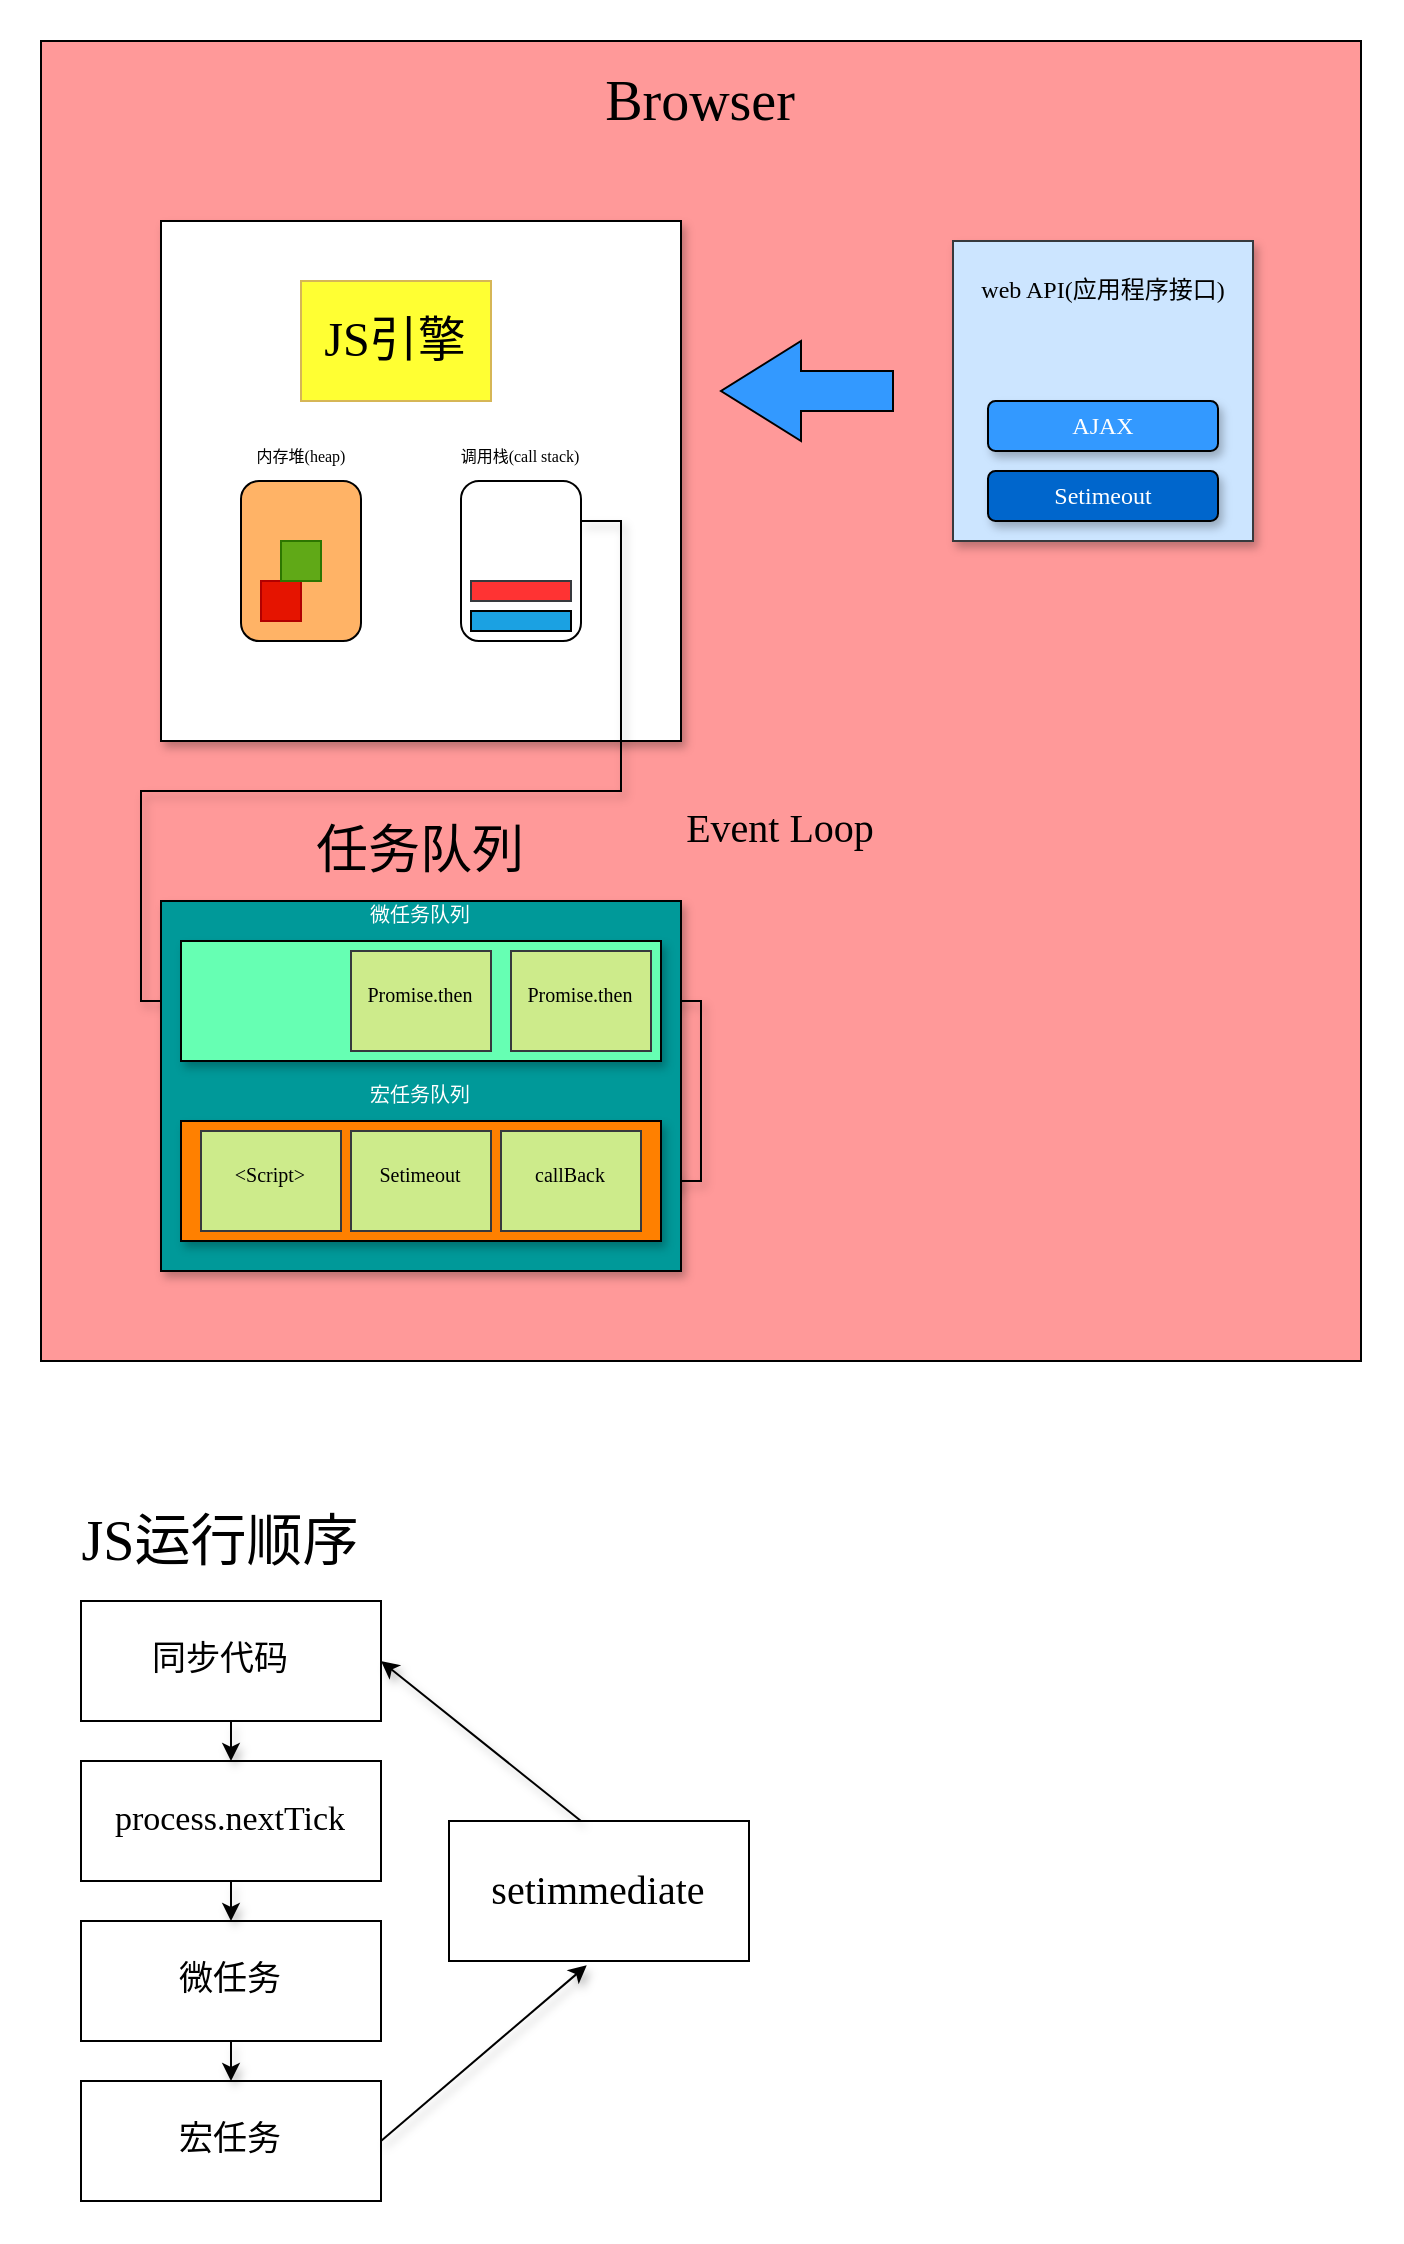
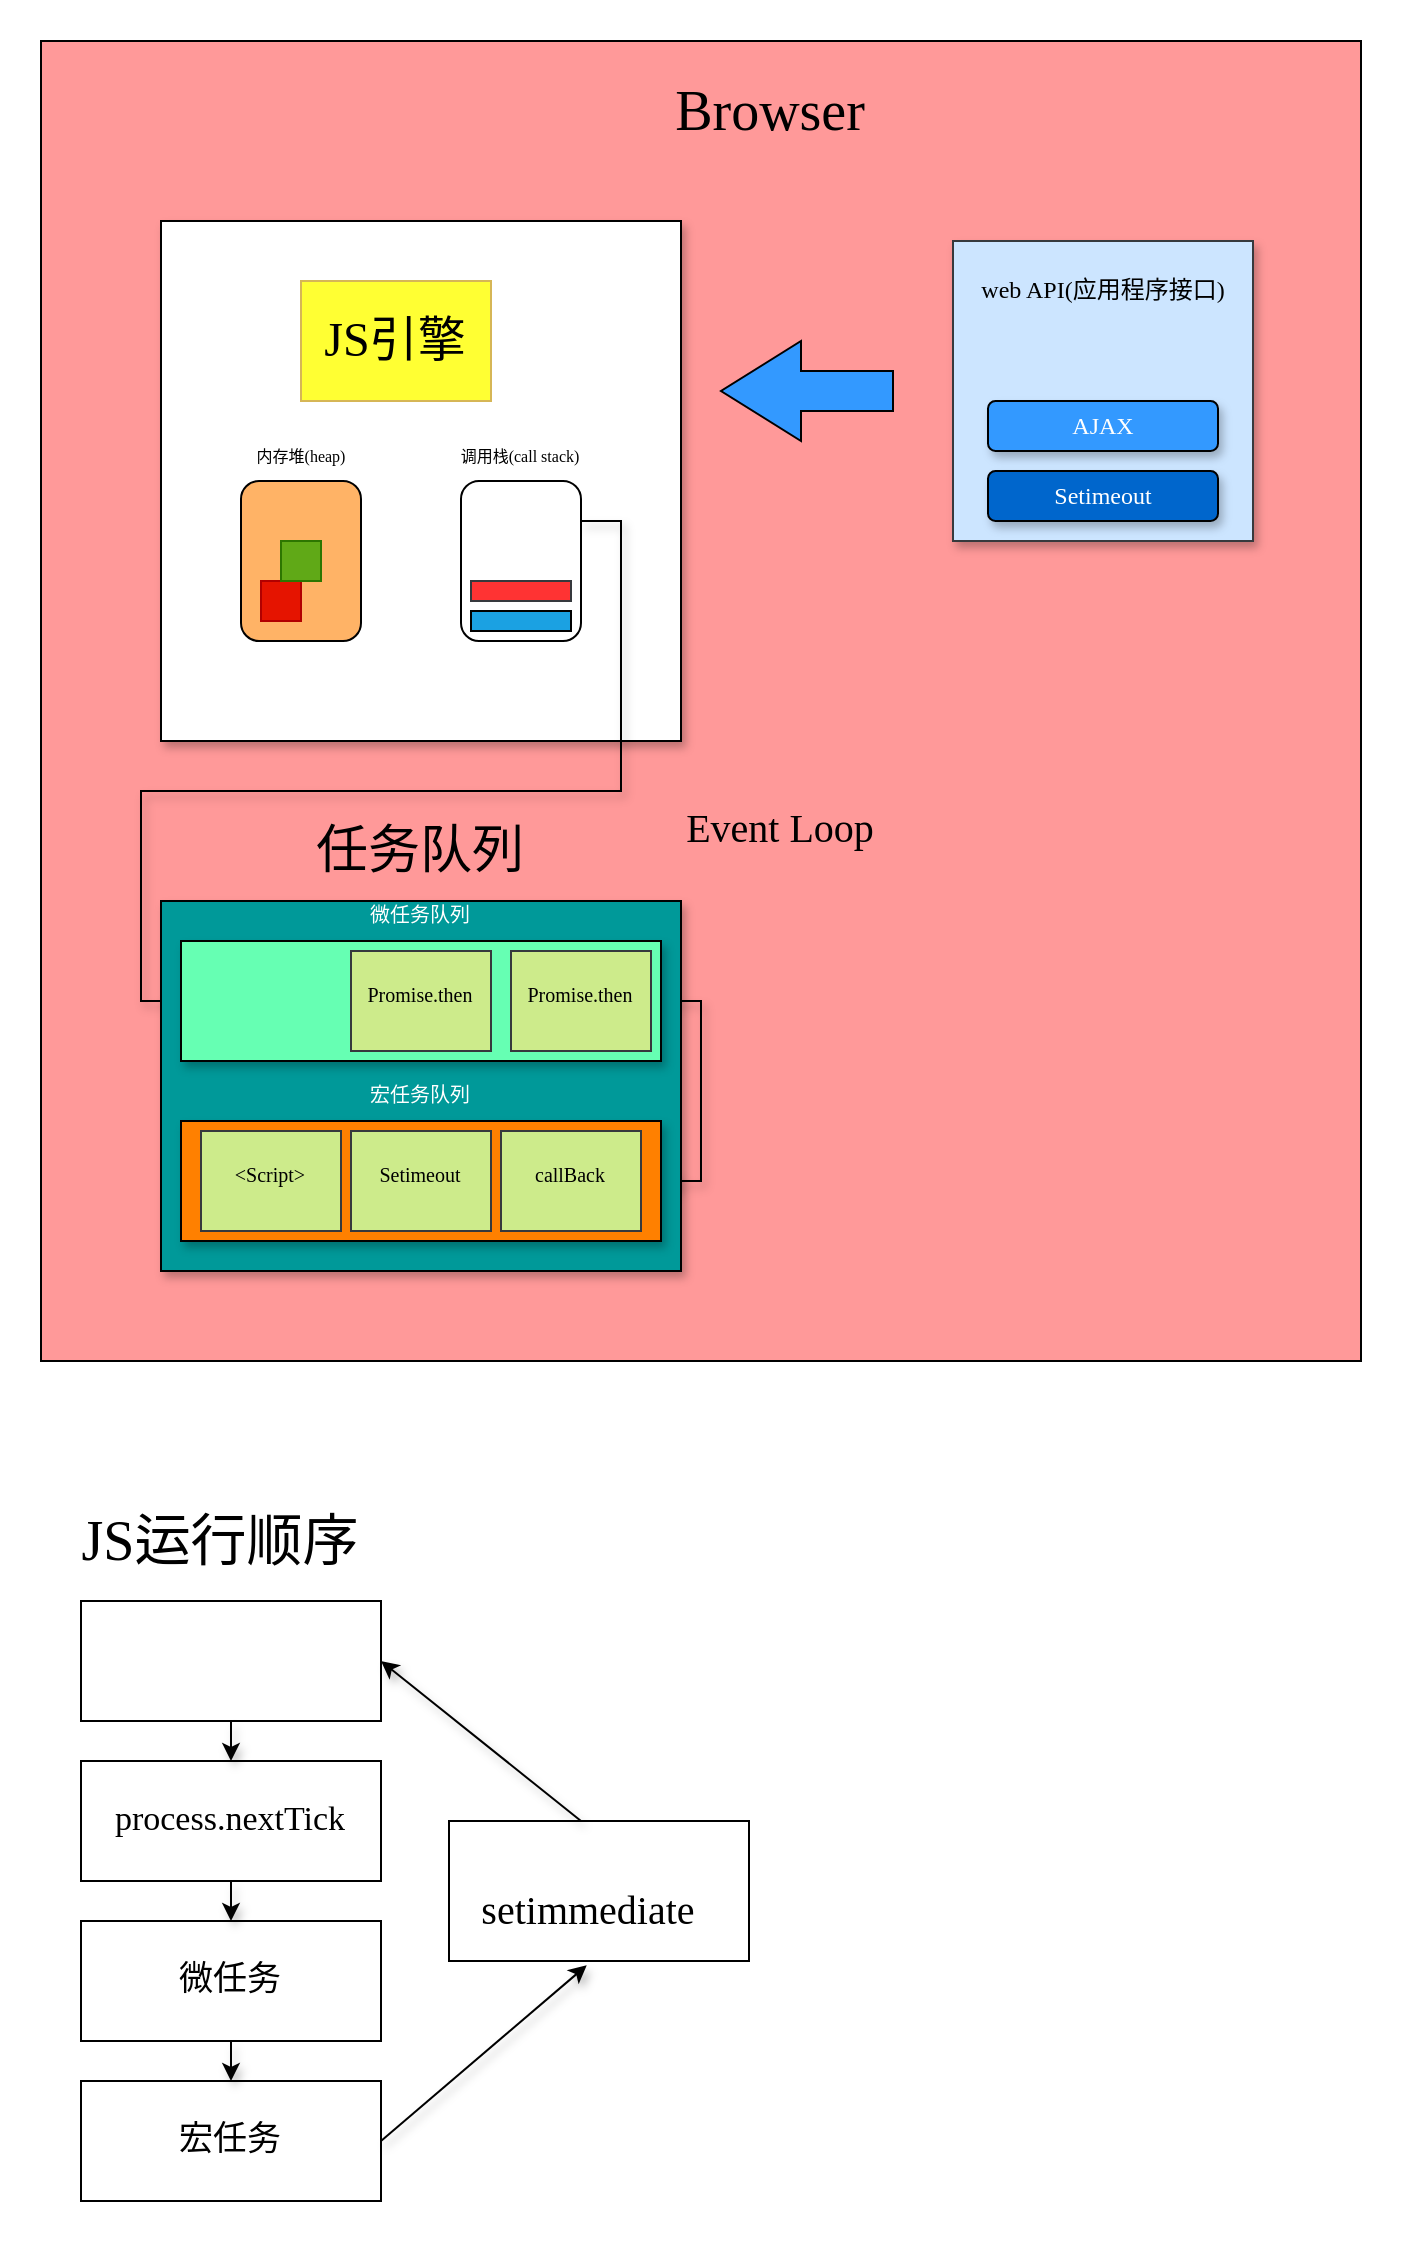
node "Browser": moved (701, 101) -> (771, 111)
node "同步代码": removed
node "setimmediate": moved (599, 1891) -> (589, 1911)
